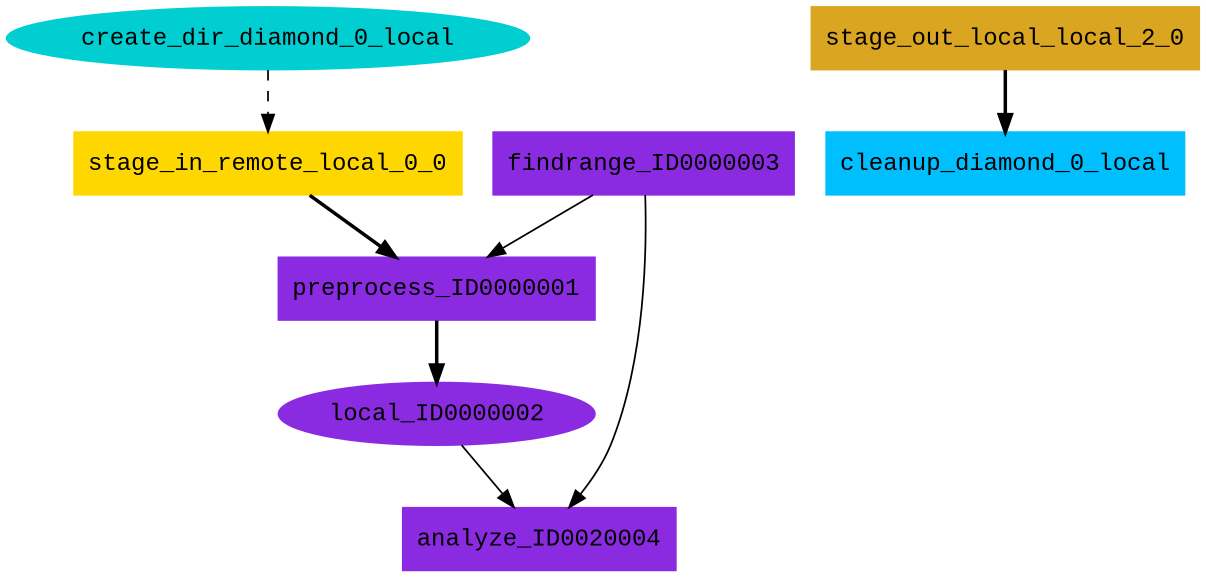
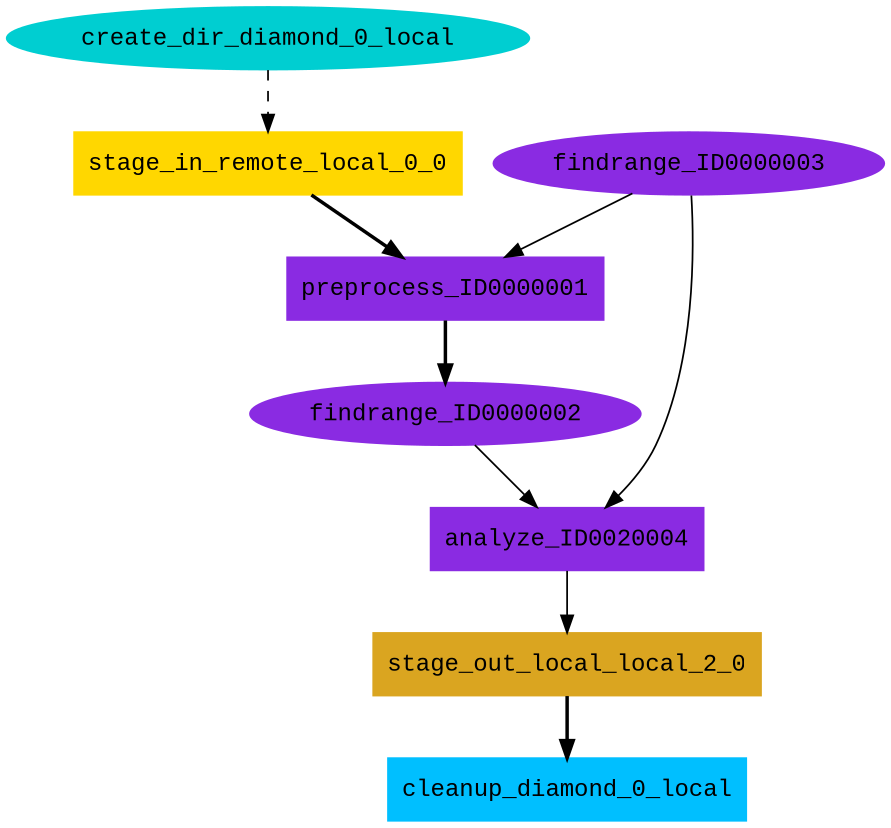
node "findrange_ID0000003": shape box -> ellipse
node "local_ID0000002": label "local_ID0000002" -> "findrange_ID0000002"
edge "analyze_ID0020004" -> "stage_out_local_local_2_0": added
